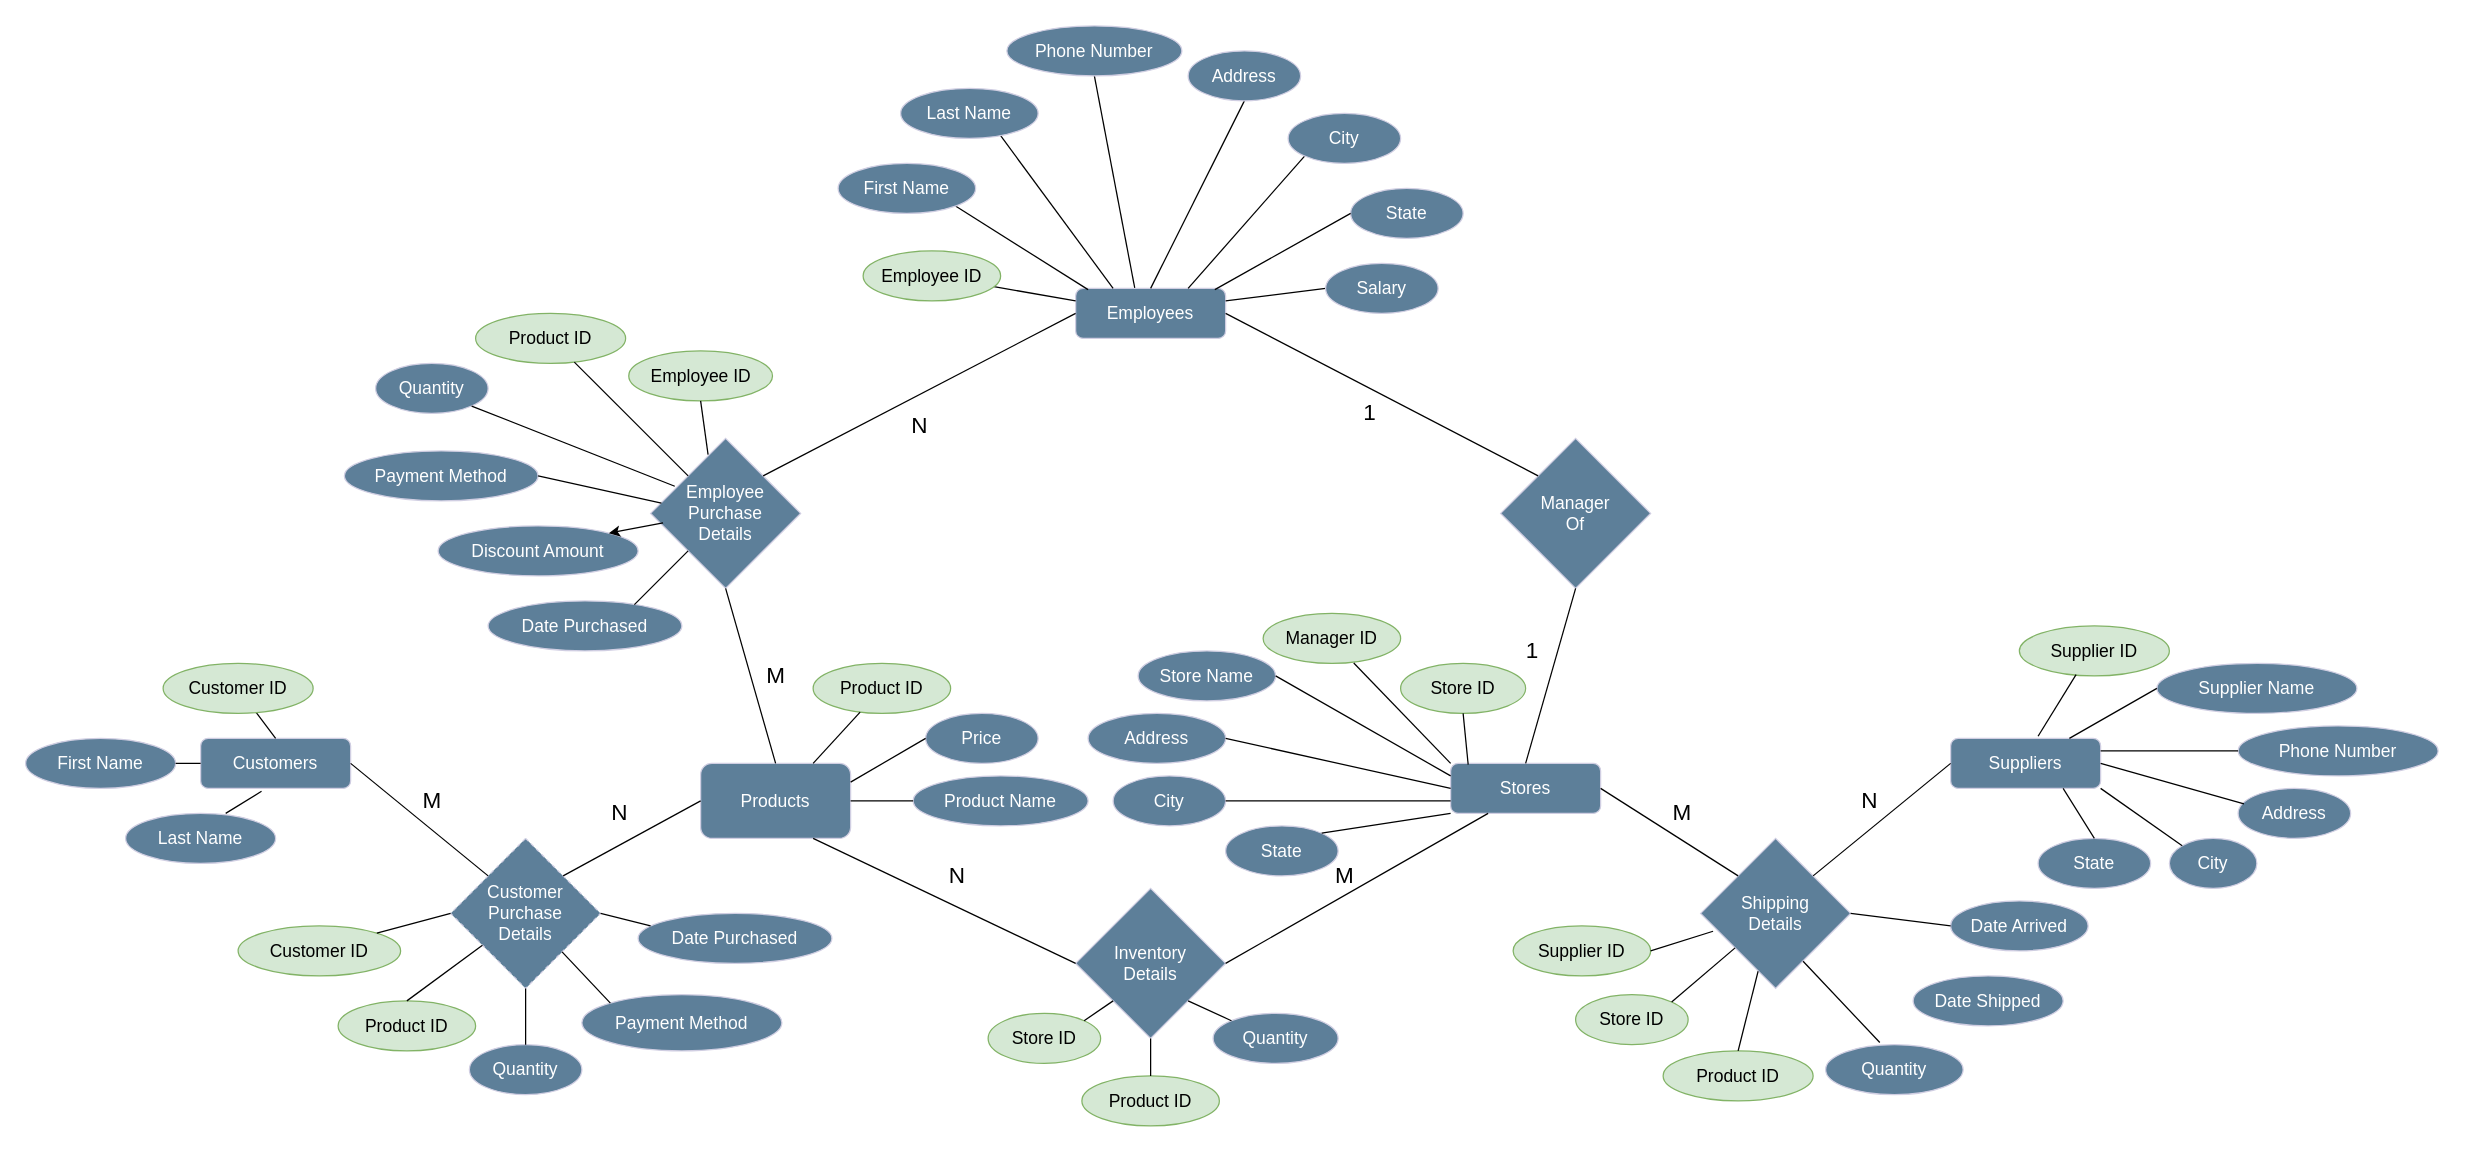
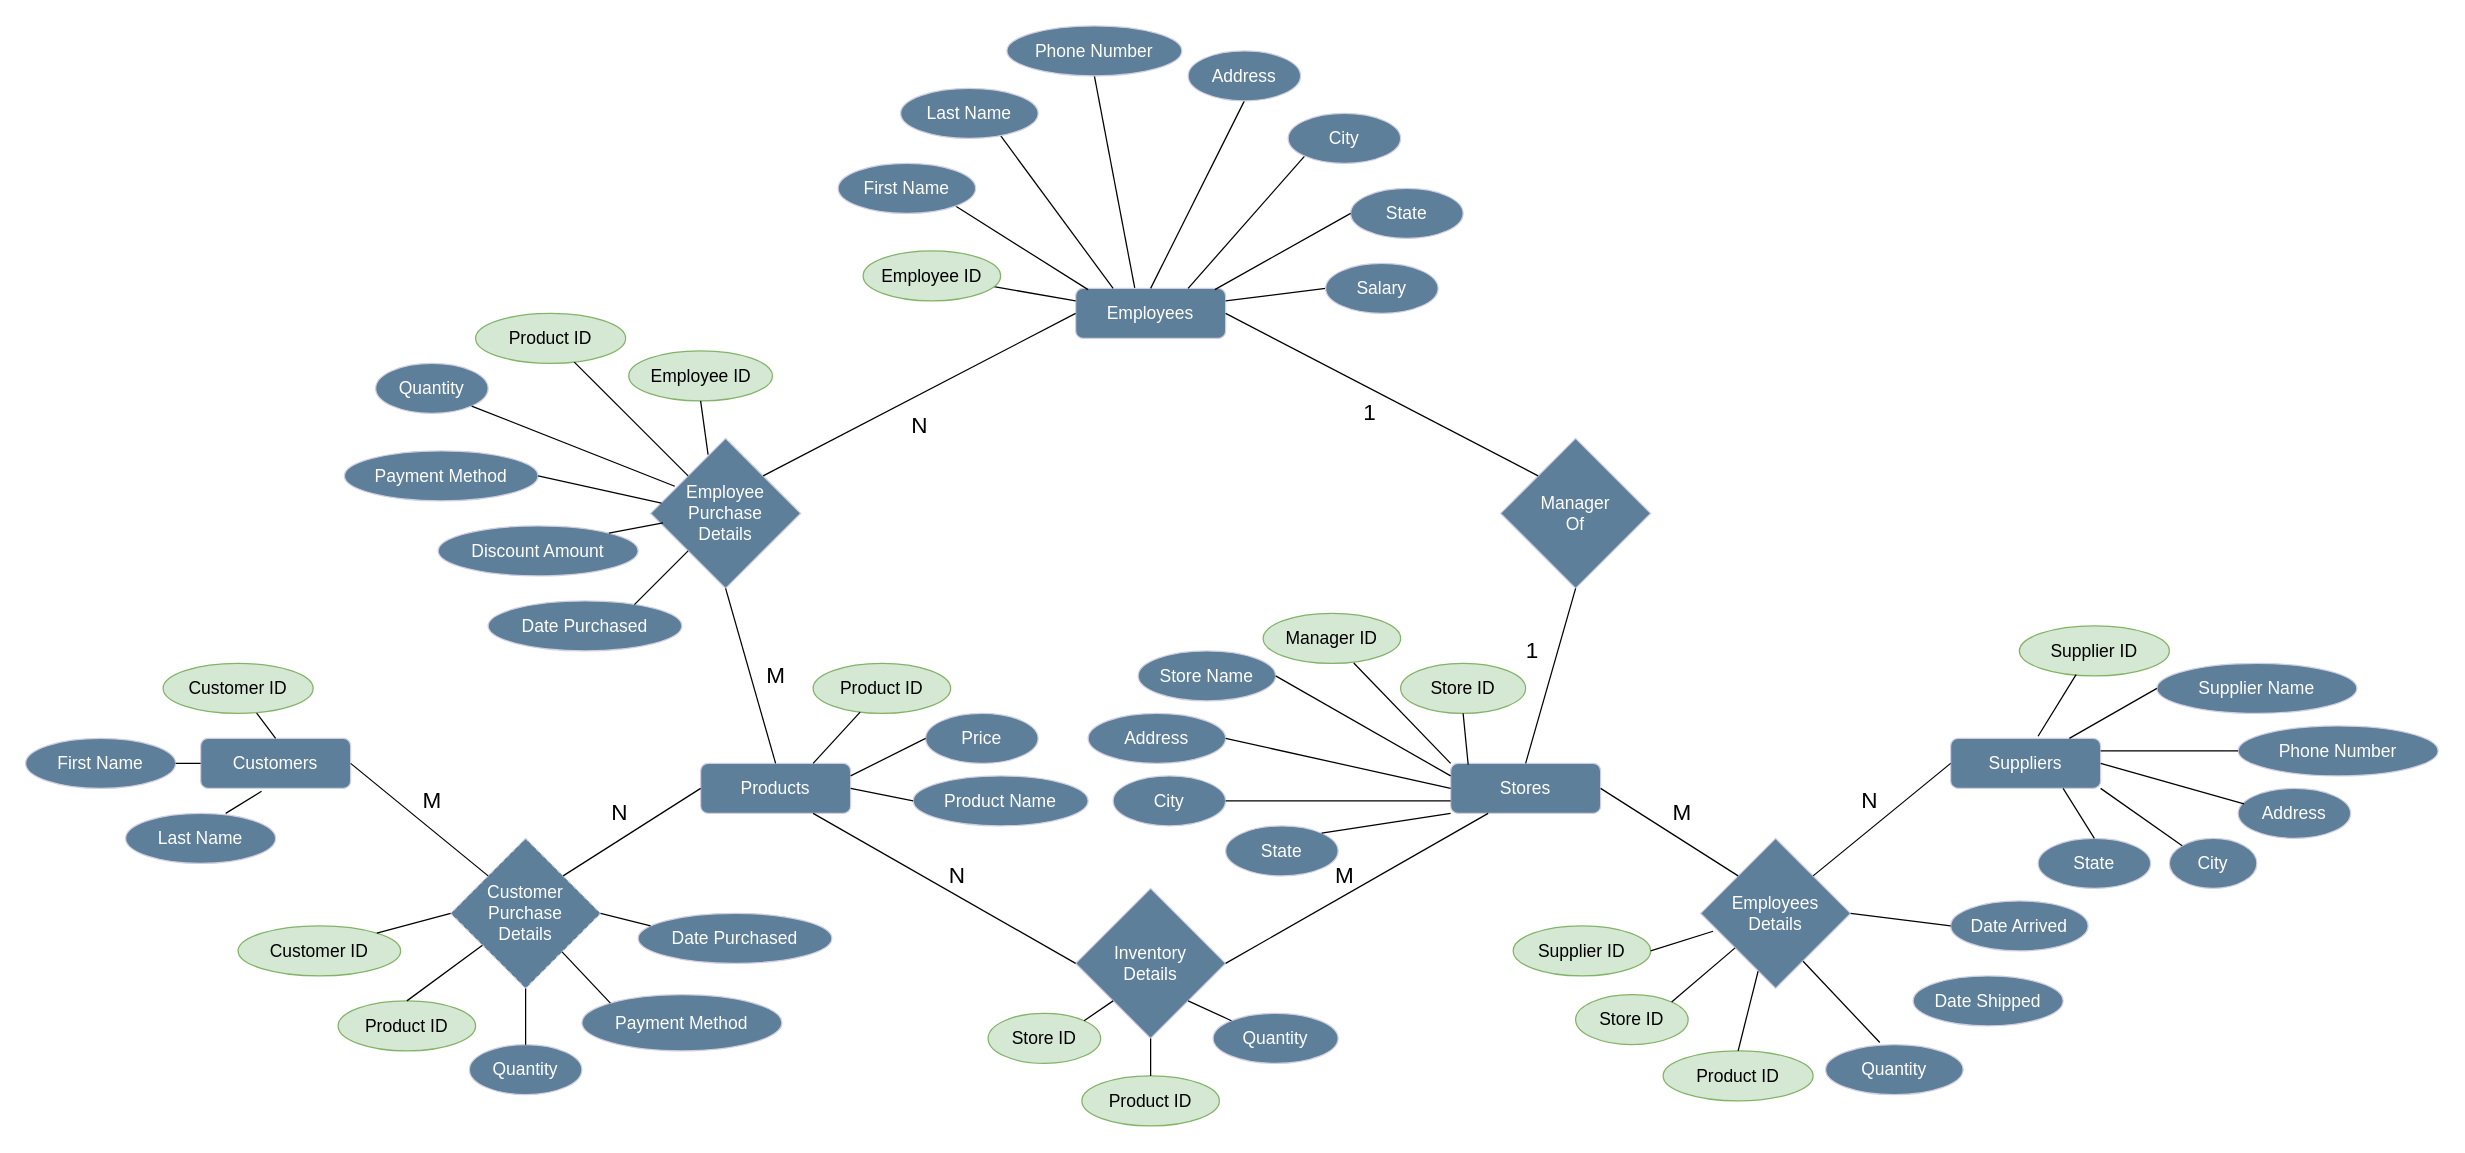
edge "EmployeePurchaseDetails" -> "Discount Amount": arrowhead classic -> none
node "Products": size 150x75 -> 150x50
node "ShippingDetails": label "ShippingDetails" -> "EmployeesDetails"
